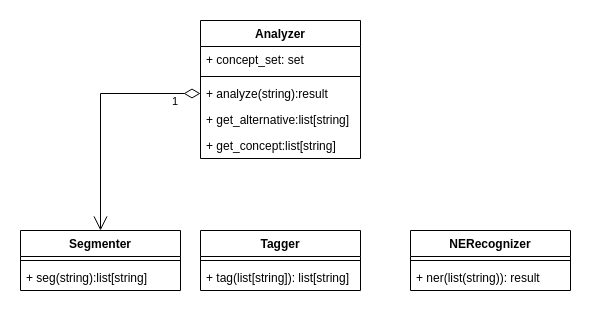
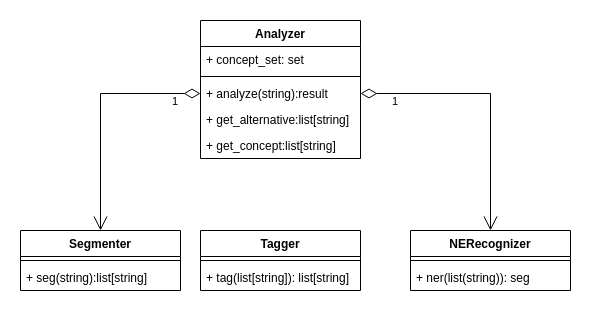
edge "+ analyze(string):result" -- "NERecognizer": added, label "1"
node "+ ner(list(string)): result": label "+ ner(list(string)): result" -> "+ ner(list(string)): seg"
